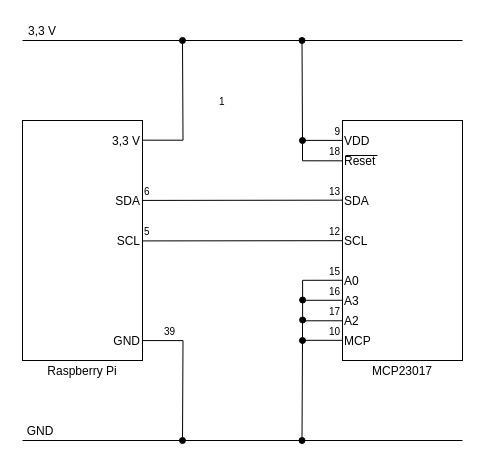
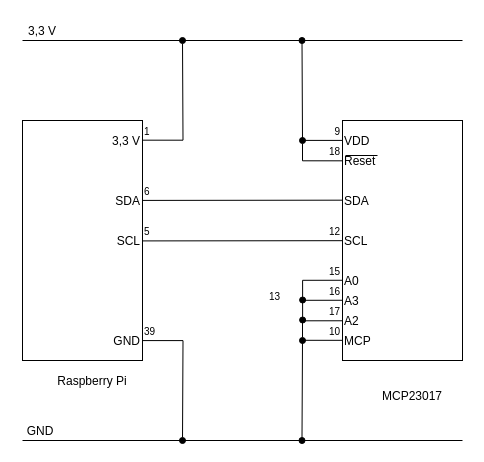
node "1": moved (238, 101) -> (163, 131)
node "13": moved (323, 190) -> (263, 295)
node "39": moved (183, 331) -> (163, 331)
node "Raspberry Pi": moved (83, 371) -> (93, 381)
node "MCP23017": moved (403, 371) -> (413, 396)
